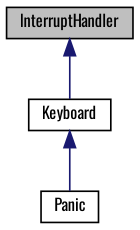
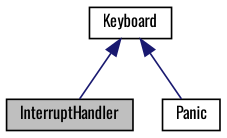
edge "Keyboard" -> "InterruptHandler": reversed
